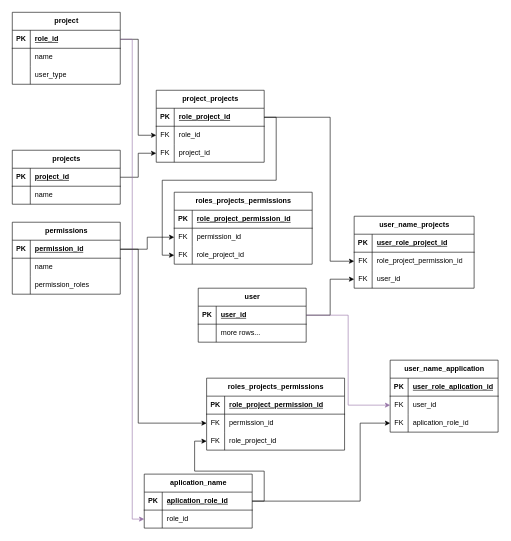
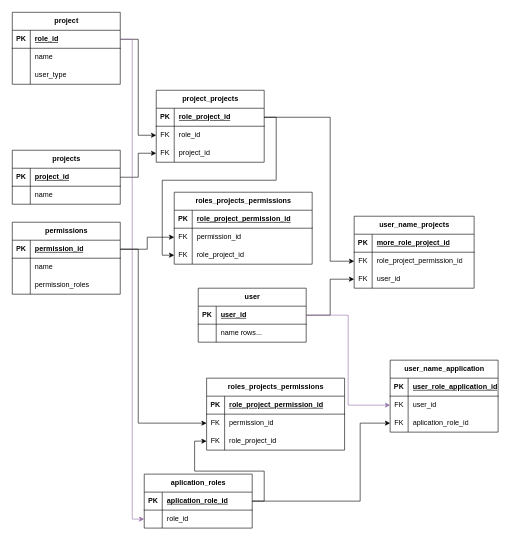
node "user_role_project_id": label "user_role_project_id" -> "more_role_project_id"
node "more rows...": label "more rows..." -> "name rows..."
node "user_role_aplication_id": label "user_role_aplication_id" -> "user_role_application_id"
node "aplication_name": label "aplication_name" -> "aplication_roles"
